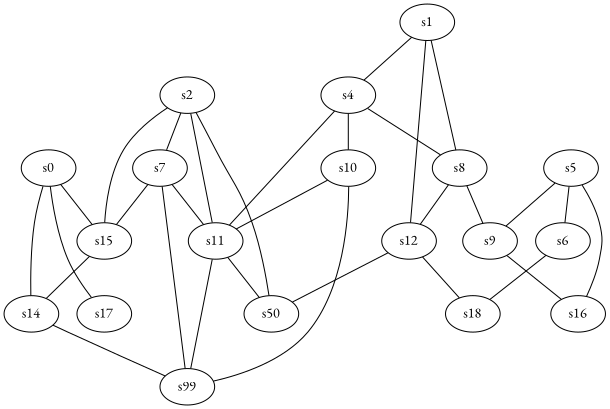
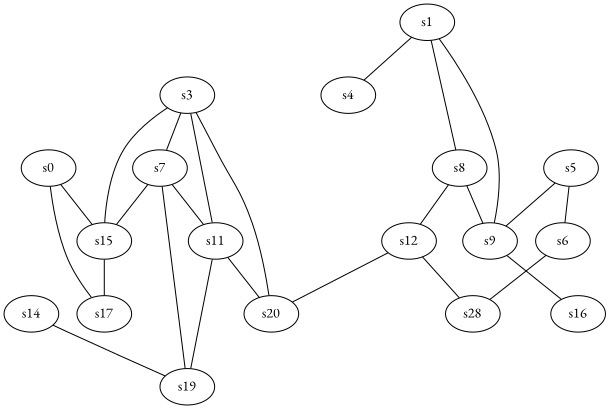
node "s2": label "s2" -> "s3"
edge "s4" -- "s8": removed
edge "s1" -- "s12": now "s1" -- "s9"
edge "s4" -- "s11": removed
node "s10": removed
edge "s0" -- "s14": removed
edge "s5" -- "s16": removed
edge "s15" -- "s14": now "s15" -- "s17"
node "s50": label "s50" -> "s20"
node "s18": label "s18" -> "s28"
node "s99": label "s99" -> "s19"
